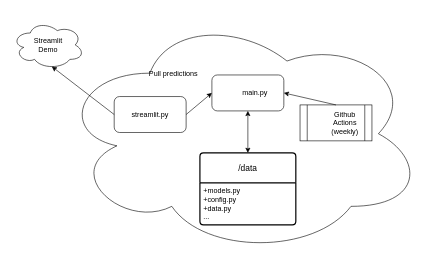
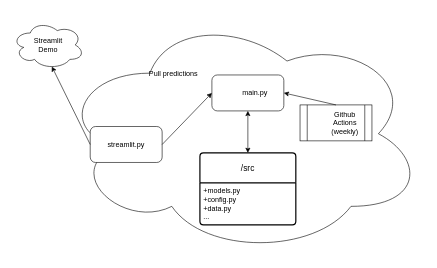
node "streamlit.py": moved (150, 114) -> (126, 144)
node "/data": label "/data" -> "/src"
